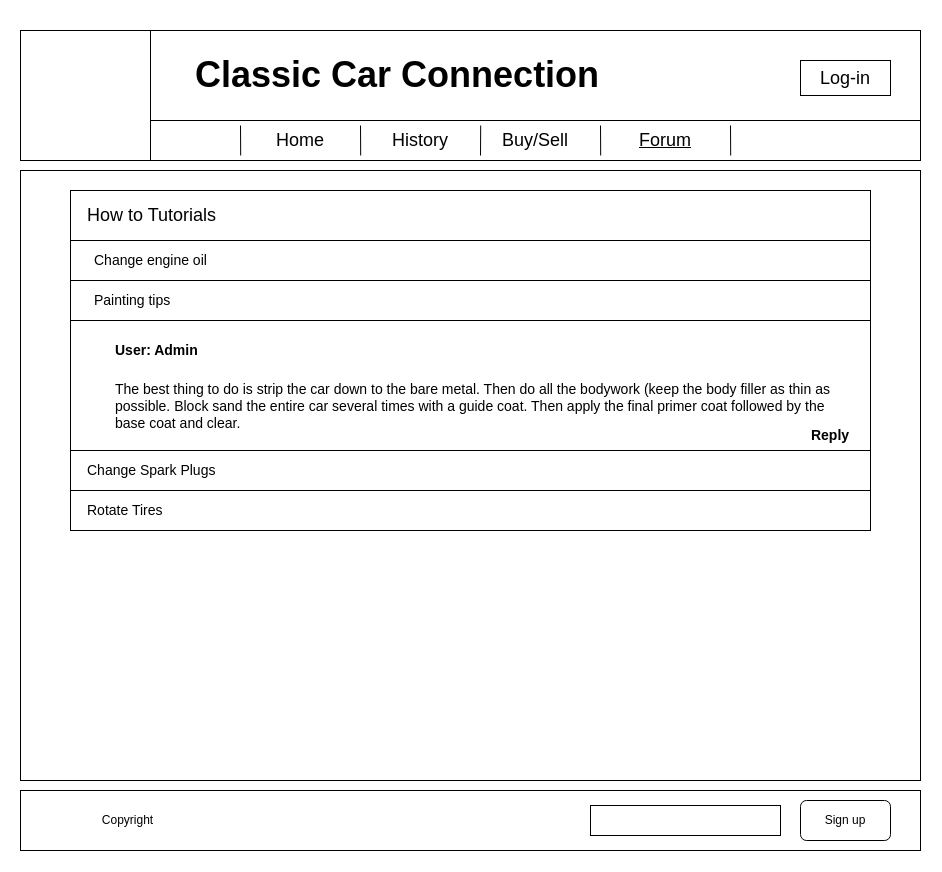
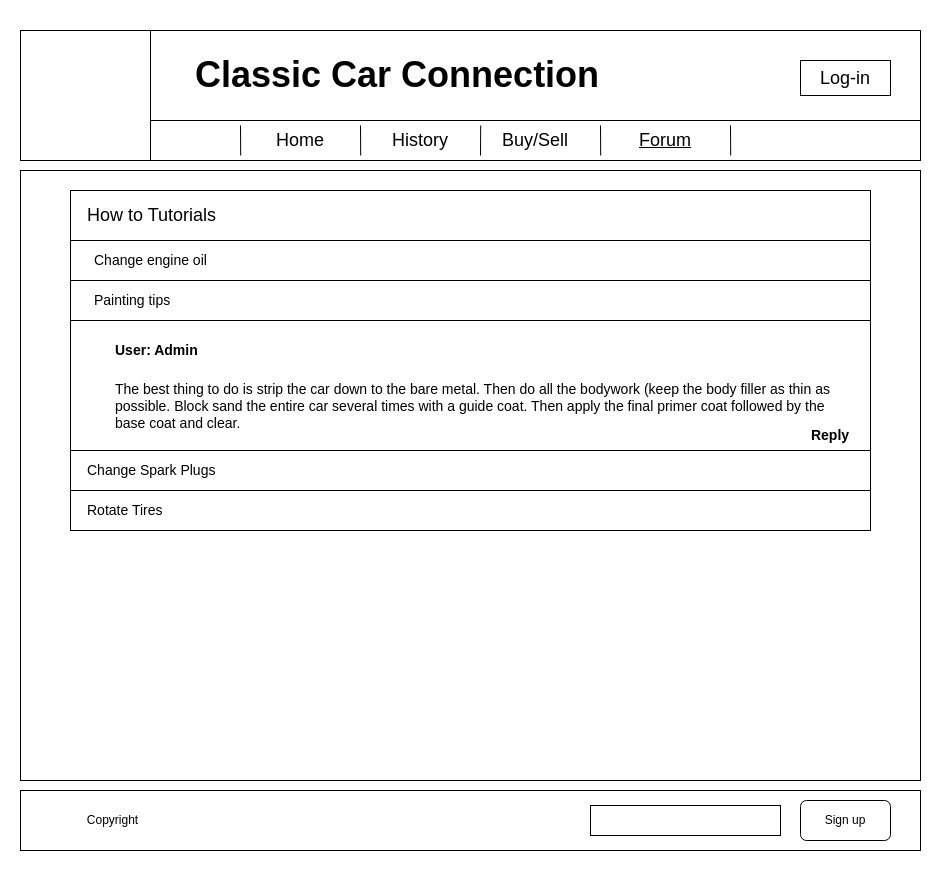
node "Copyright": moved (128, 821) -> (113, 821)
